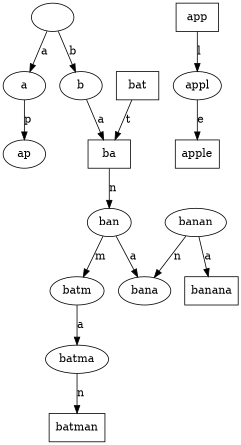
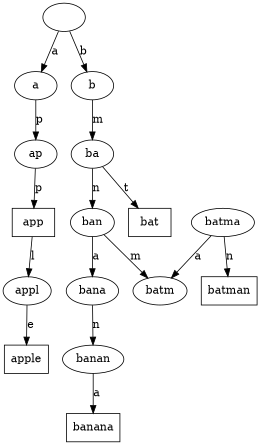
edge "bat" -> "ba": reversed
edge "b" -> "ba": label "a" -> "m"
node "ba": shape box -> ellipse
edge "ap" -> "app": added, label "p"
edge "banan" -> "bana": reversed
edge "batm" -> "batma": reversed
